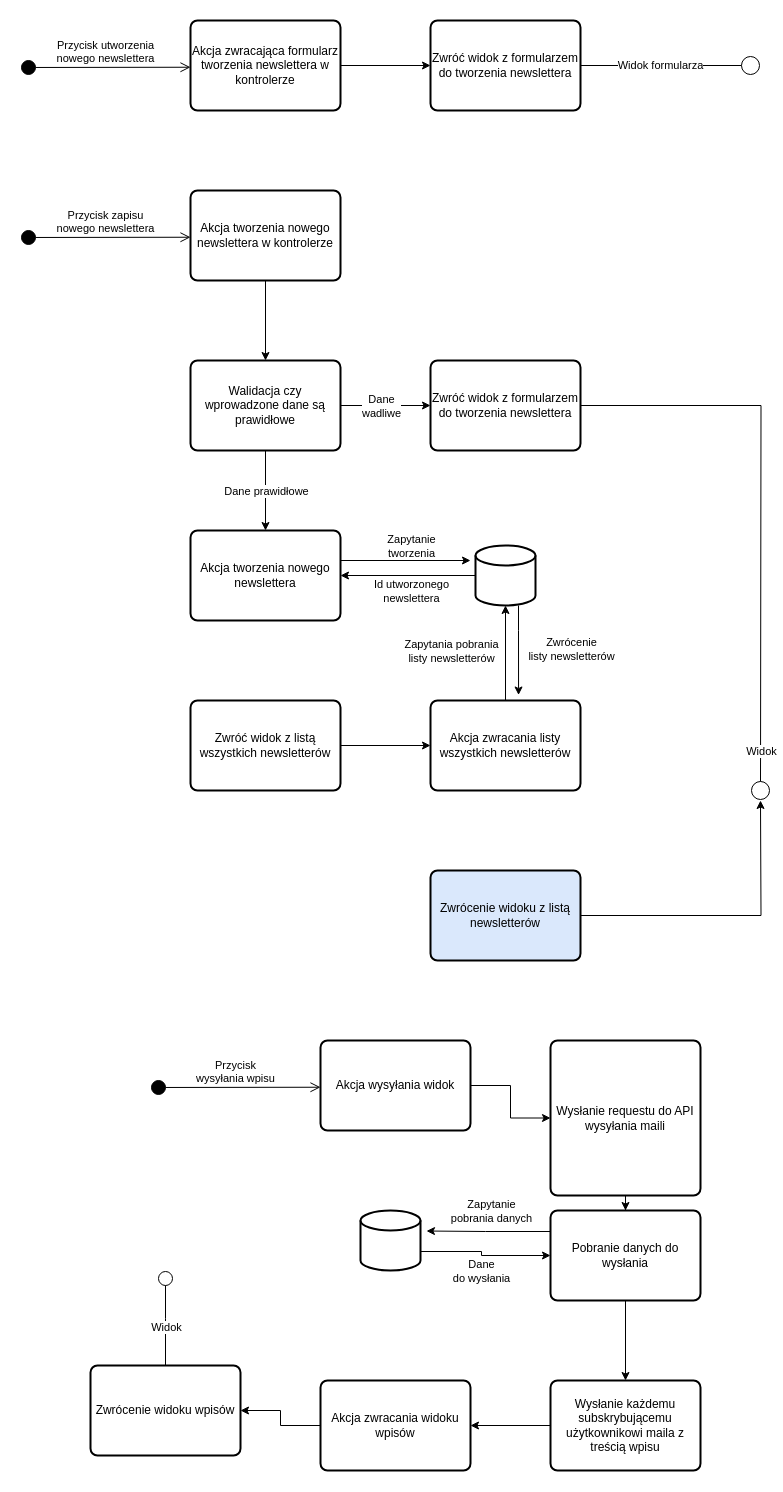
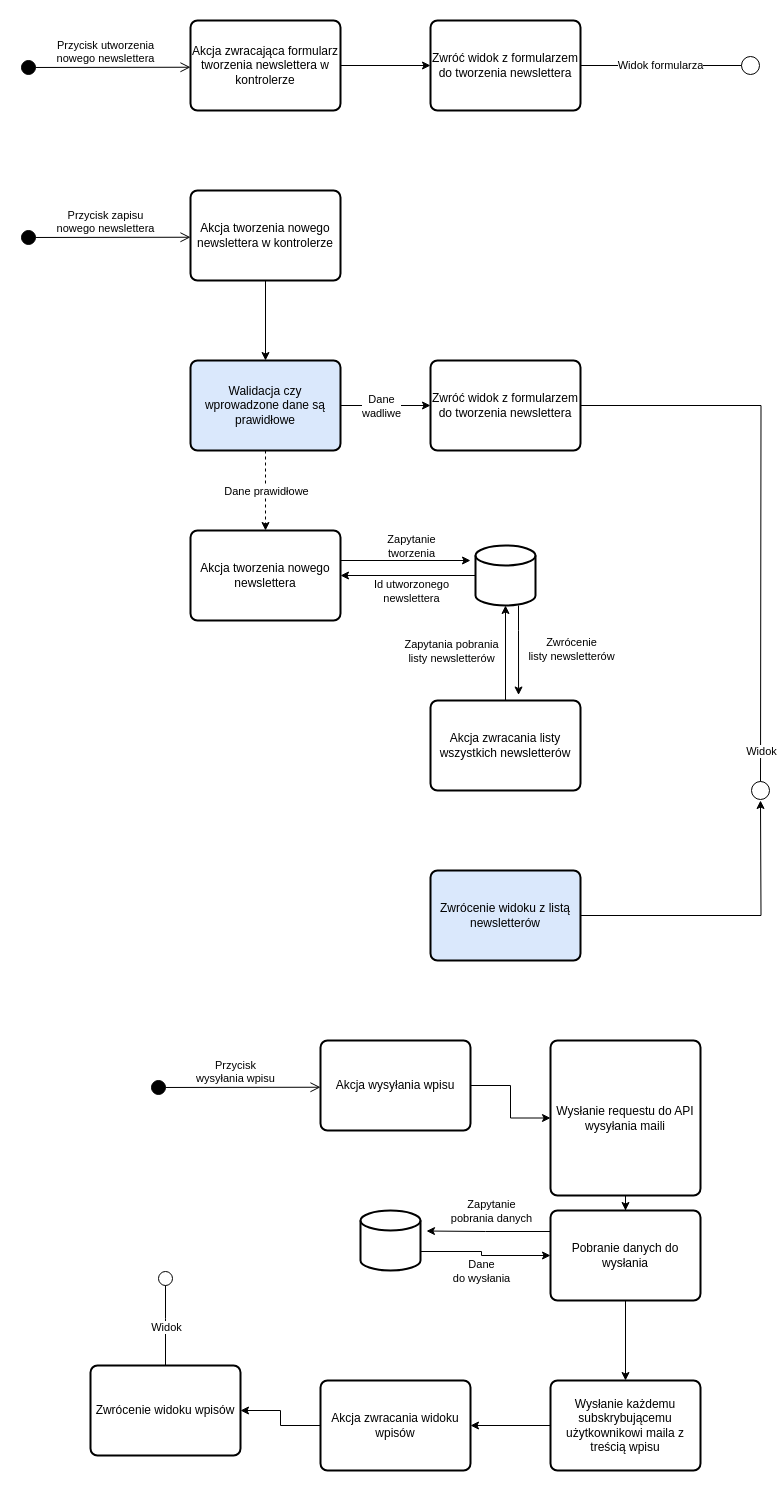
node "Walidacja czy wprowadzone dane są prawidłowe": fillcolor #ffffff -> #dae8fc
edge "Walidacja czy wprowadzone dane są prawidłowe" -> "Akcja tworzenia nowego newslettera": style solid -> dashed
node "Zwróć widok z listą wszystkich newsletterów": removed
edge "Zwróć widok z listą wszystkich newsletterów" -> "Akcja zwracania listy wszystkich newsletterów": removed
node "Akcja wysyłania widok": label "Akcja wysyłania widok" -> "Akcja wysyłania wpisu"
